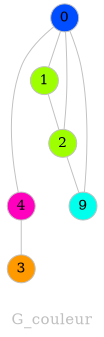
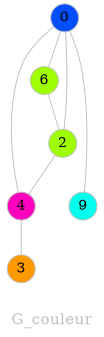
node "1": label "1" -> "6"
edge "2" -- "9": now "2" -- "4"
